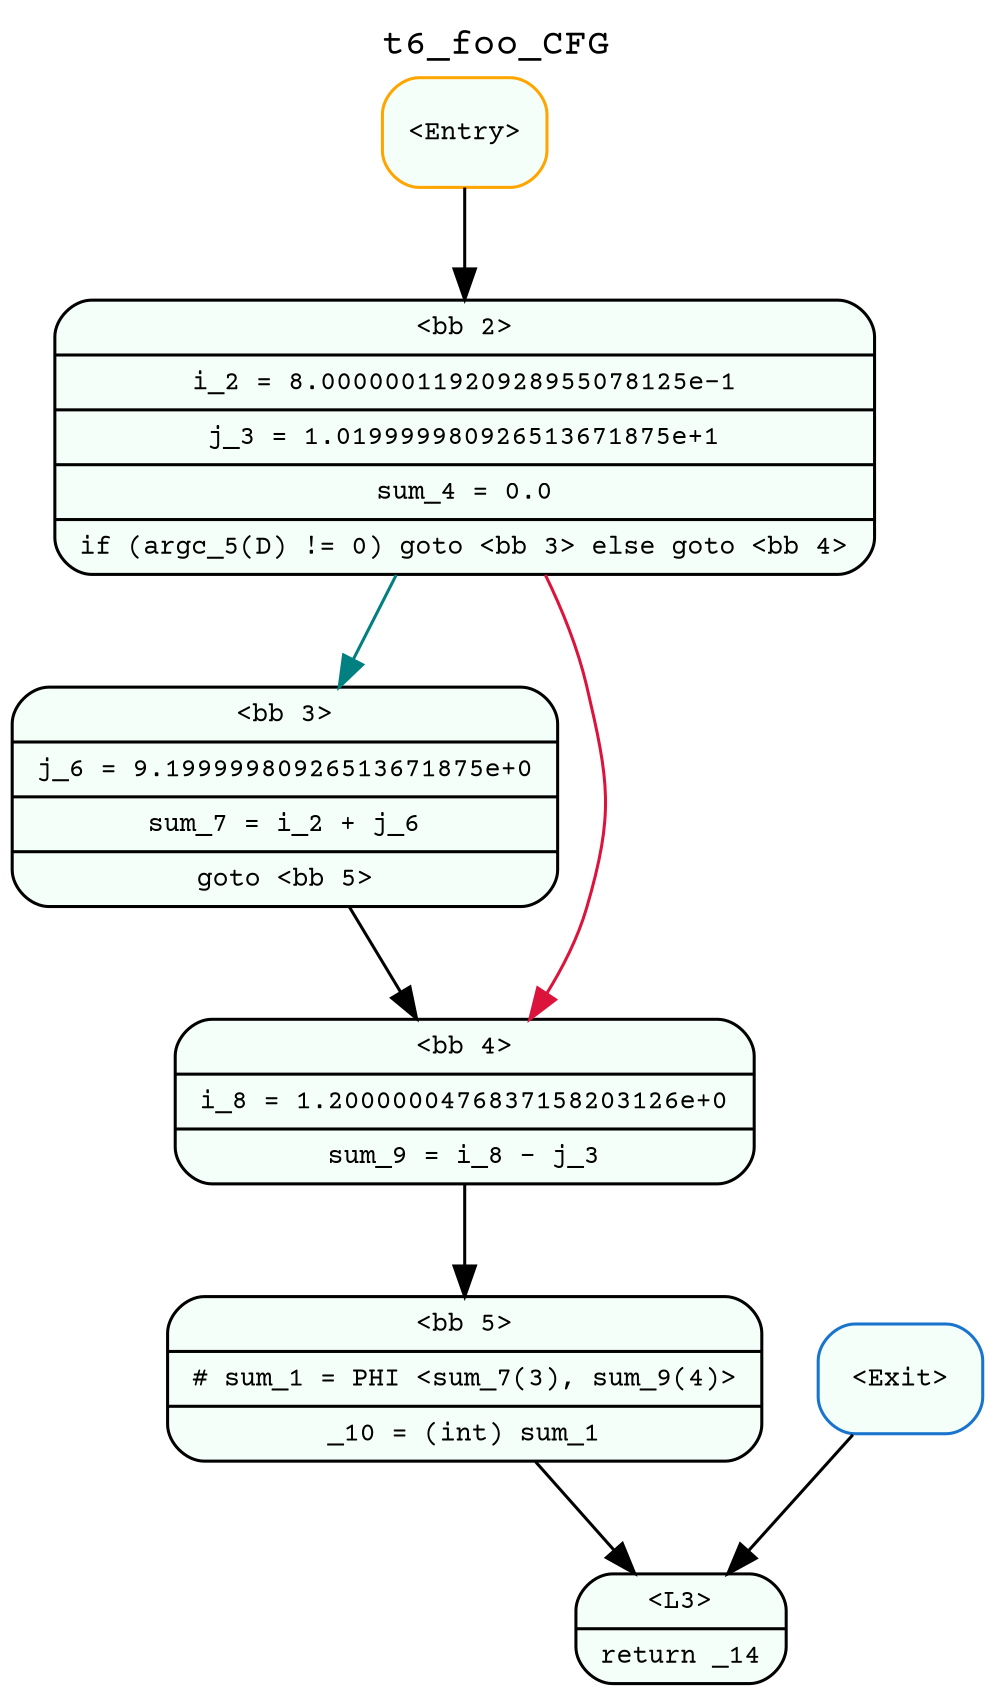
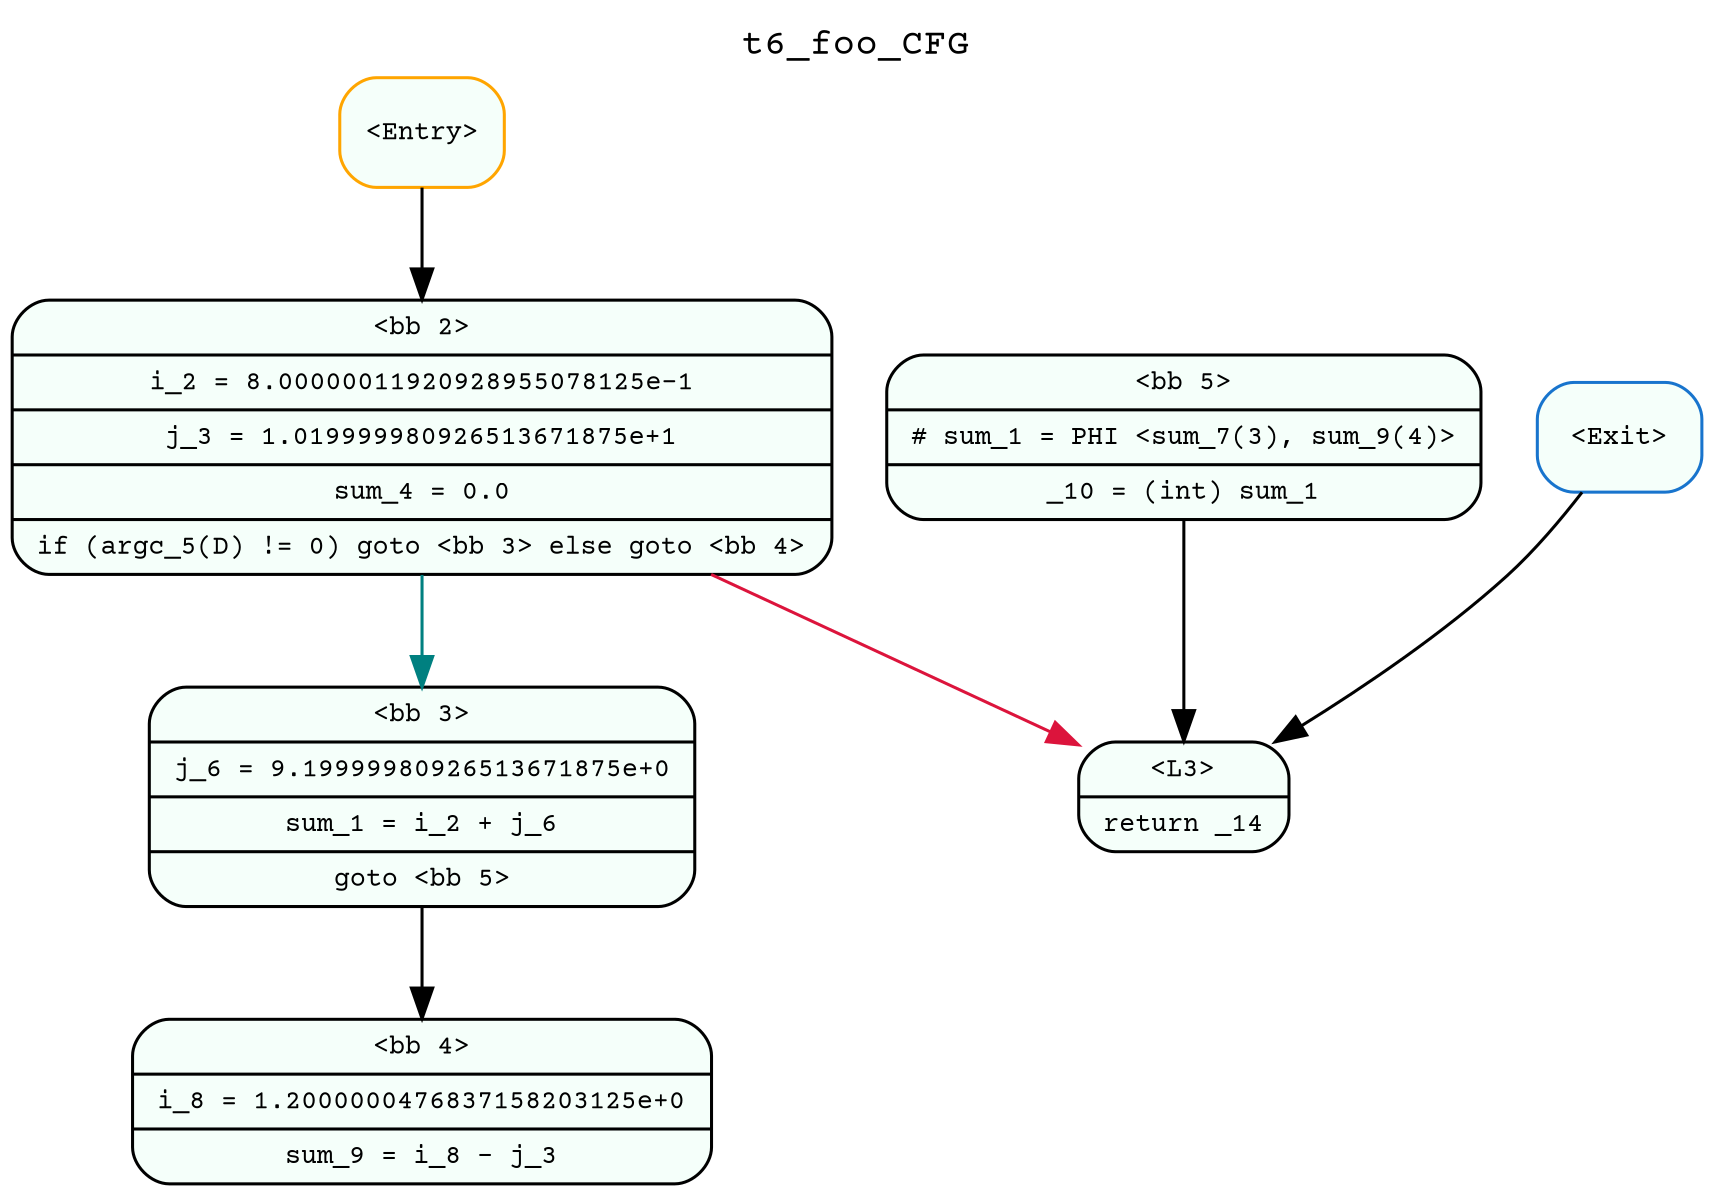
edge "<bb 2>" -> "<bb 4>": now "<bb 2>" -> "<L3>"
node "<bb 3>": text "sum_7 = i_2 + j_6" -> "sum_1 = i_2 + j_6"
node "<bb 4>": text "i_8 = 1.2000000476837158203126e+0" -> "i_8 = 1.2000000476837158203125e+0"
edge "<bb 4>" -> "<bb 5>": removed
